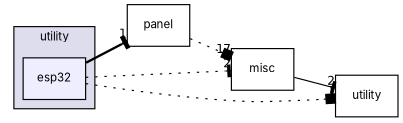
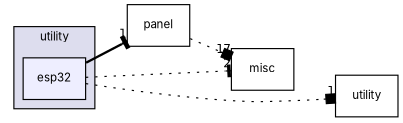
edge "misc" -> "utility": removed
